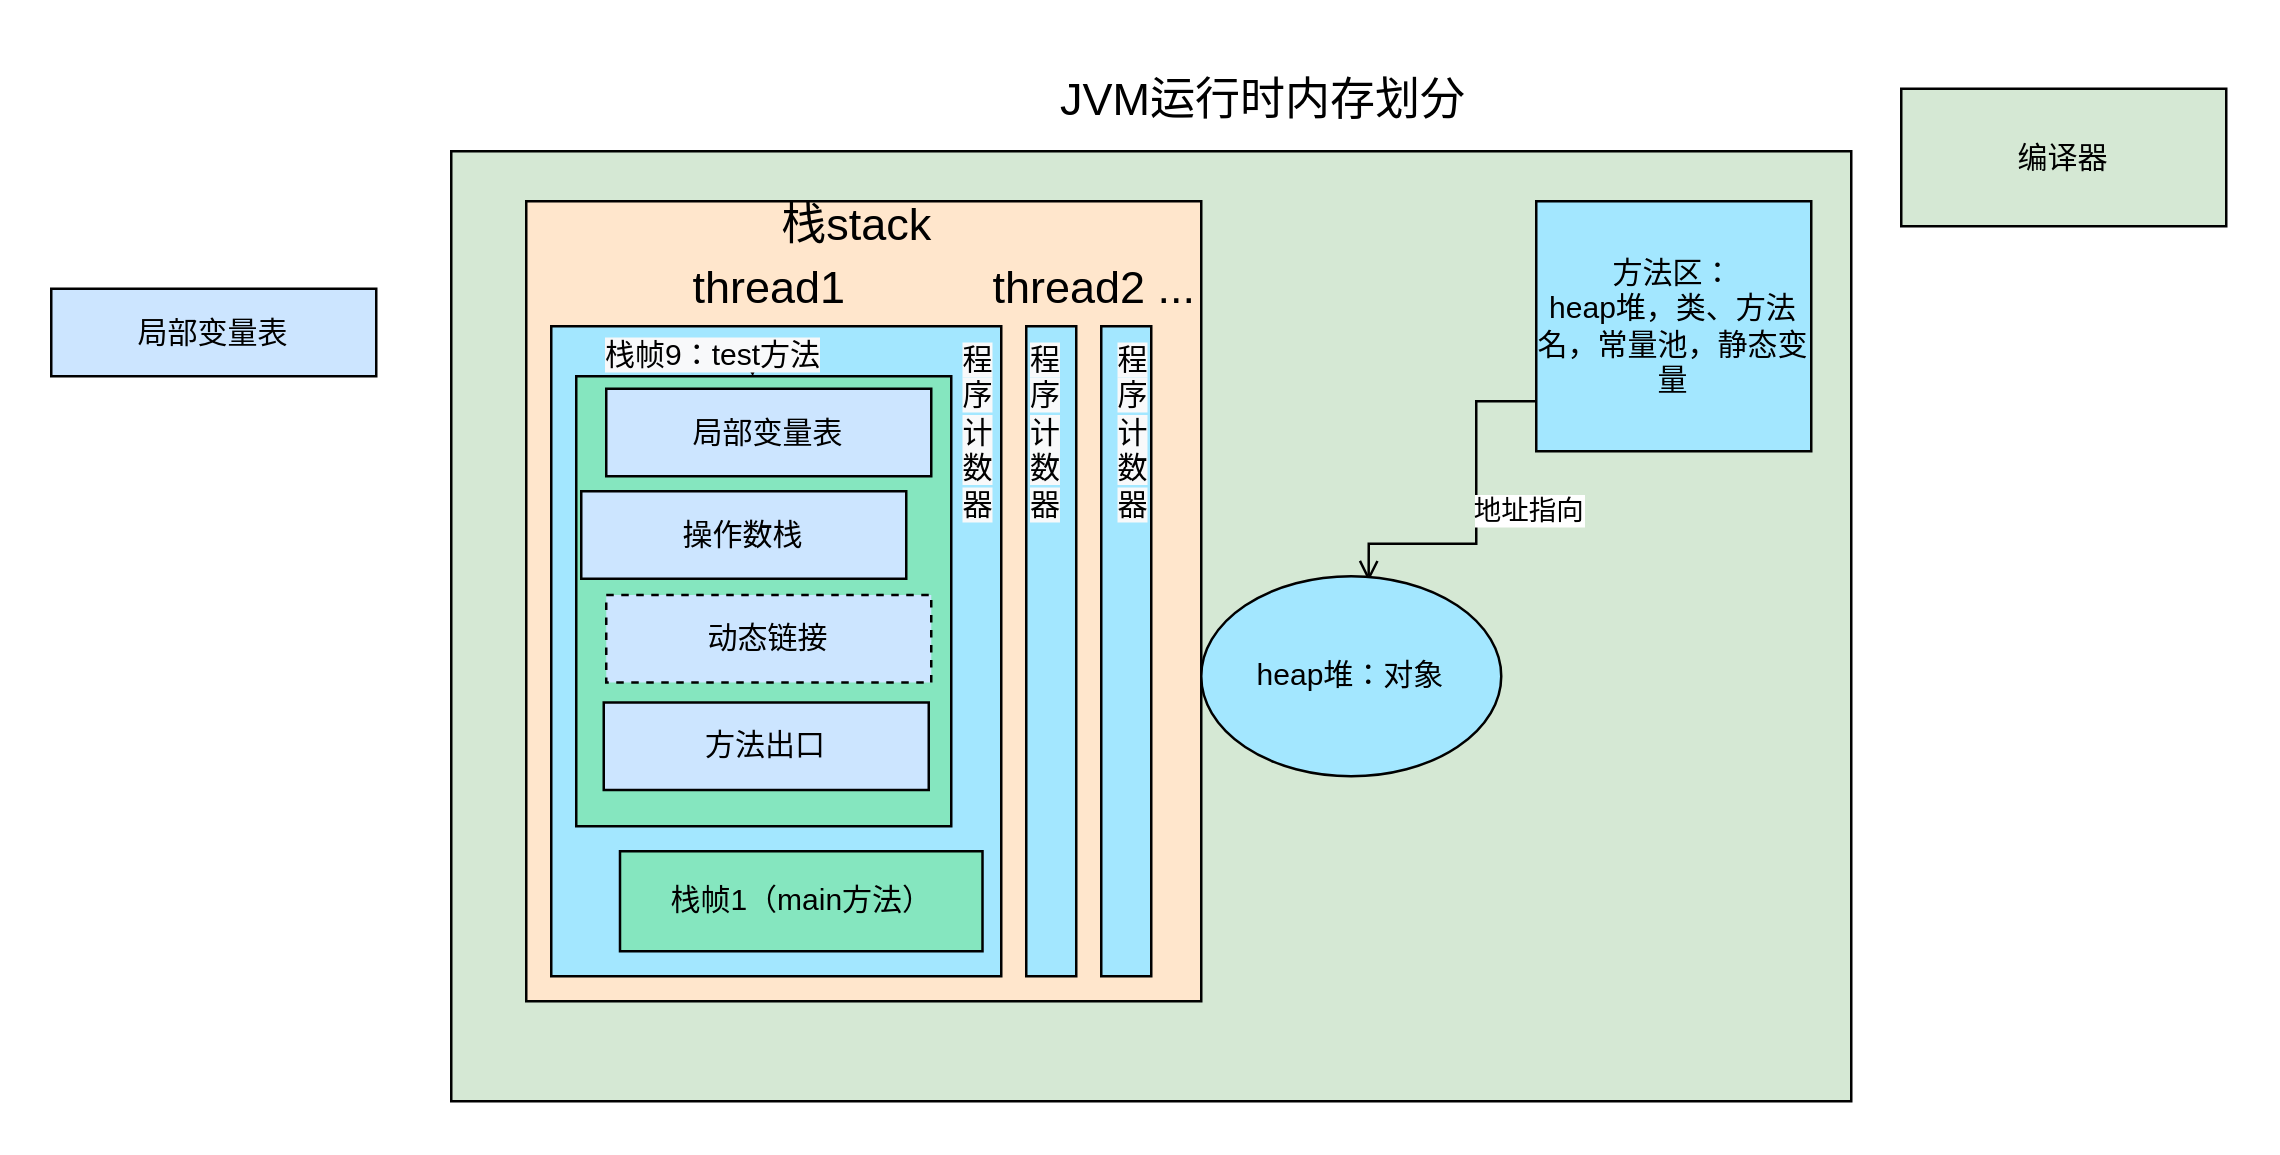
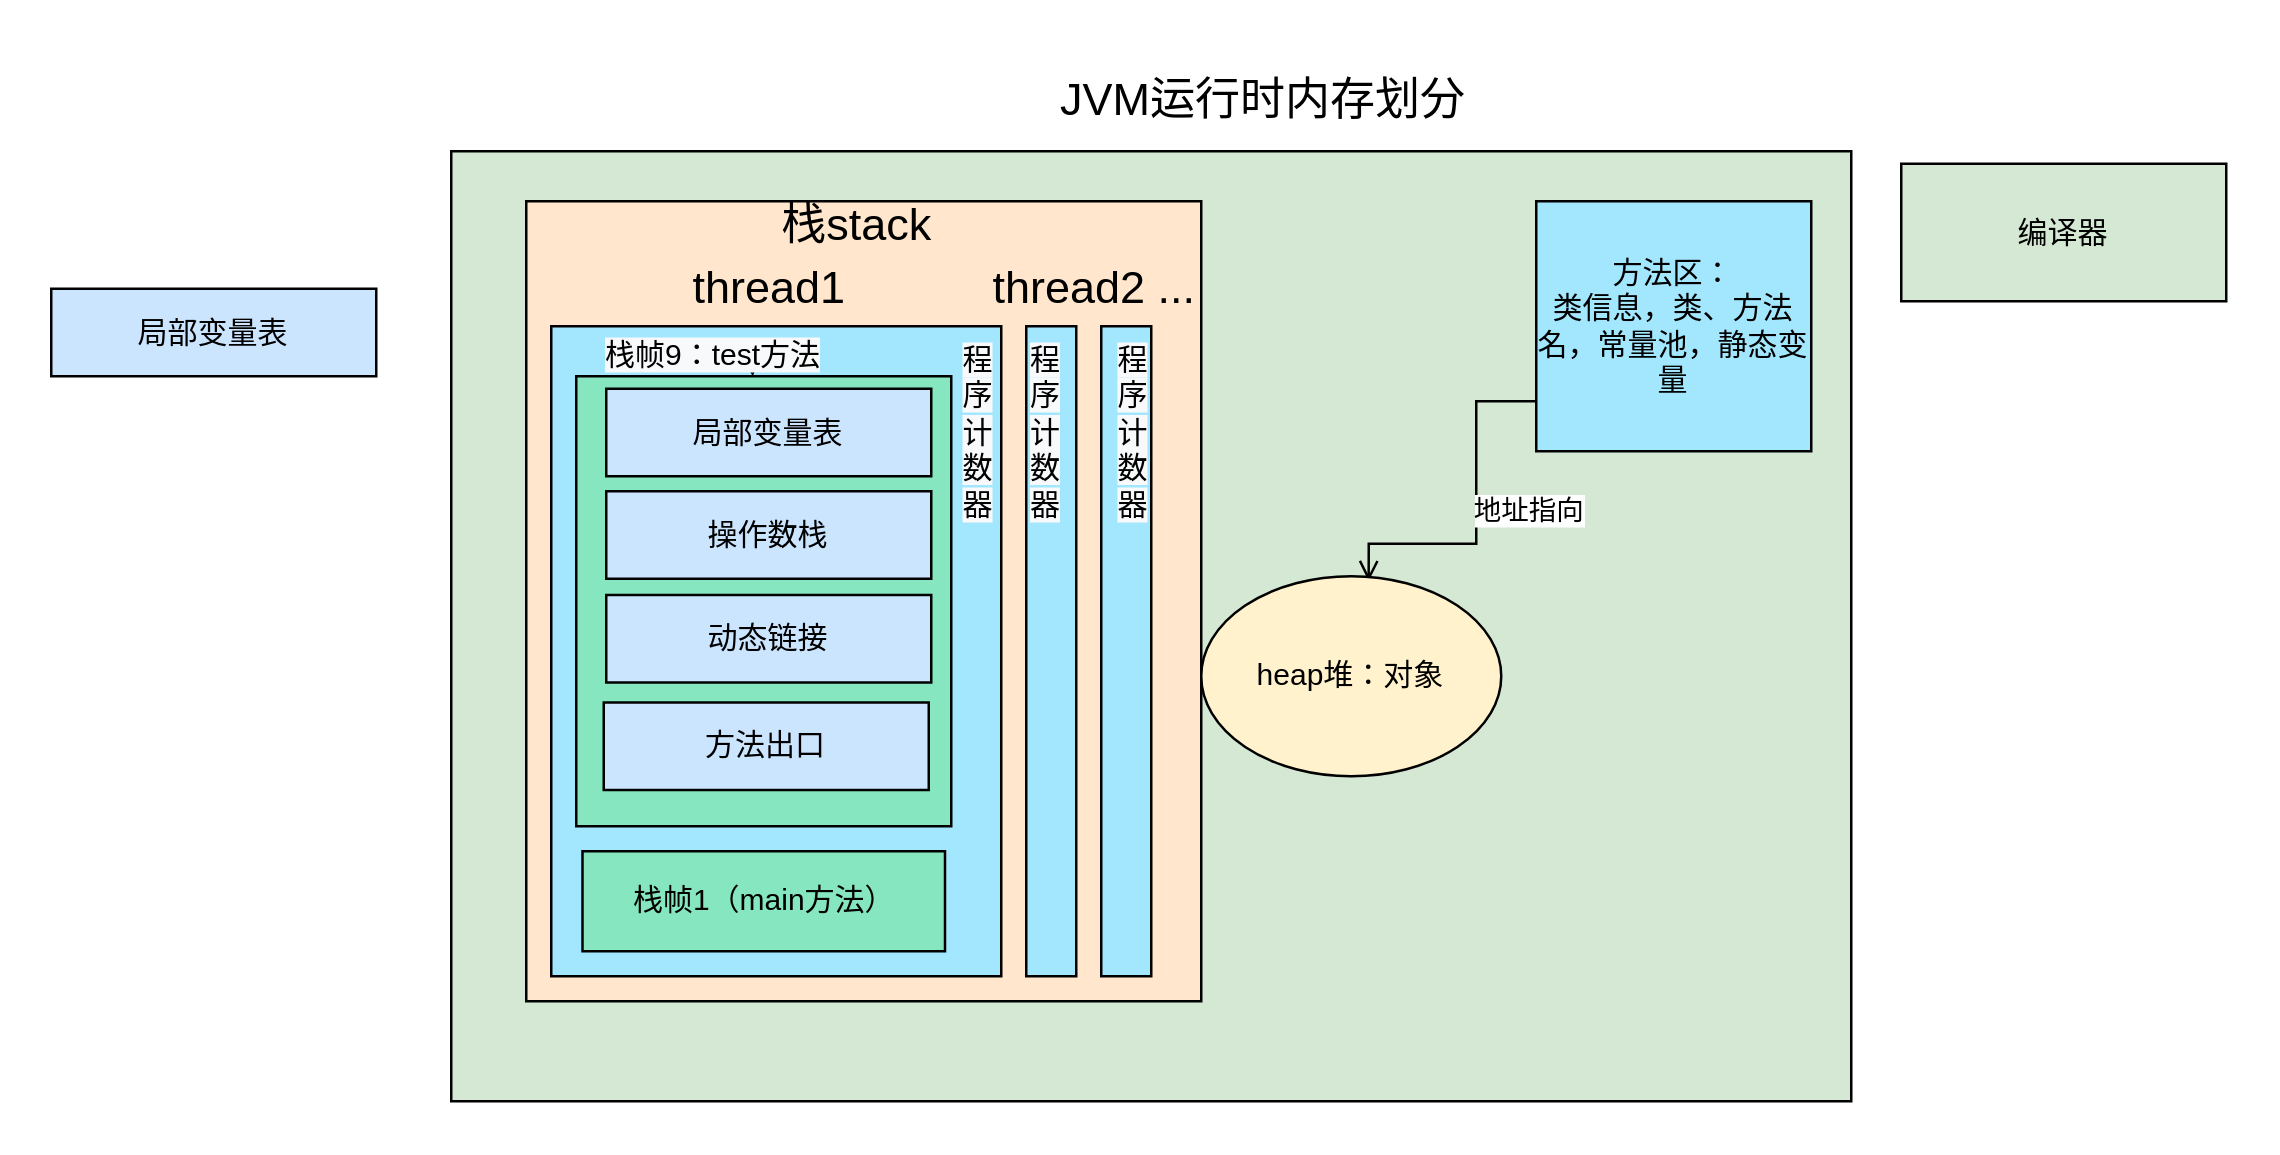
node "编译器": moved (2064, 158) -> (2064, 233)
node "方法区： heap堆，类、方法名，常量池，静态变量": label "方法区： heap堆，类、方法名，常量池，静态变量" -> "方法区： 类信息，类、方法名，常量池，静态变量"
node "操作数栈": moved (744, 535) -> (769, 535)
node "动态链接": style dashed -> solid
node "heap堆：对象": fillcolor #a3e7ff -> #fff2cc
node "栈帧1（main方法）": moved (801, 901) -> (764, 901)
